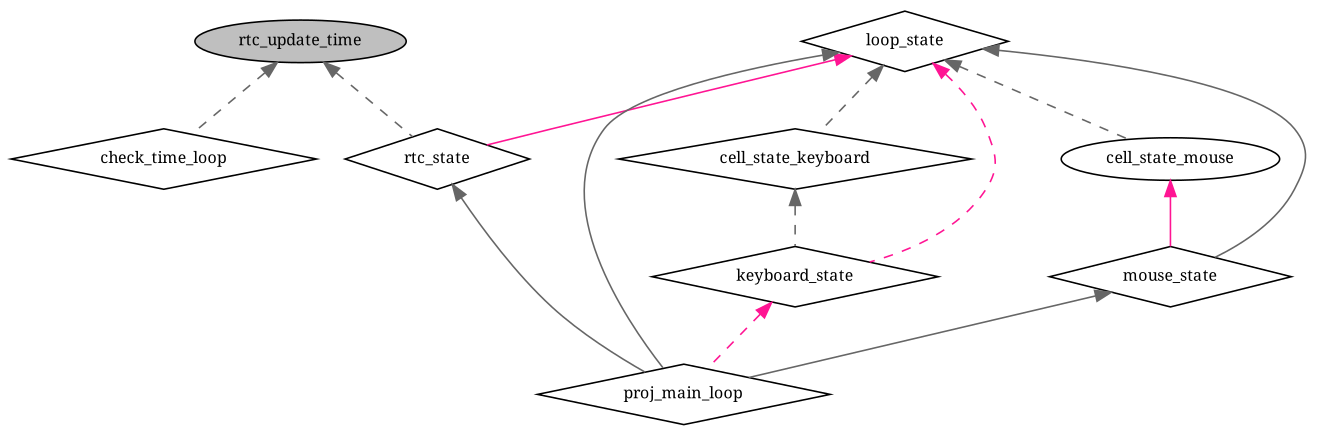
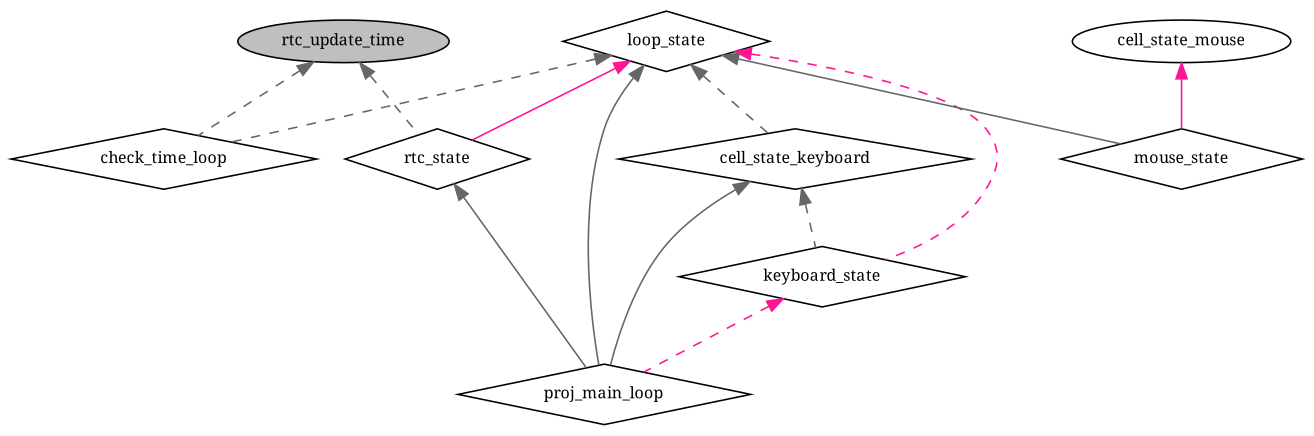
edge "cell_state_mouse" -> "loop_state": now "check_time_loop" -> "loop_state"
edge "proj_main_loop" -> "mouse_state": now "proj_main_loop" -> "cell_state_keyboard"
